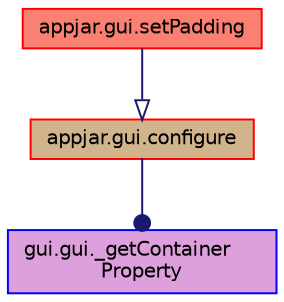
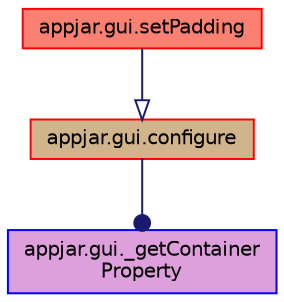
node "gui.gui._getContainer Property": label "gui.gui._getContainer Property" -> "appjar.gui._getContainer Property"
